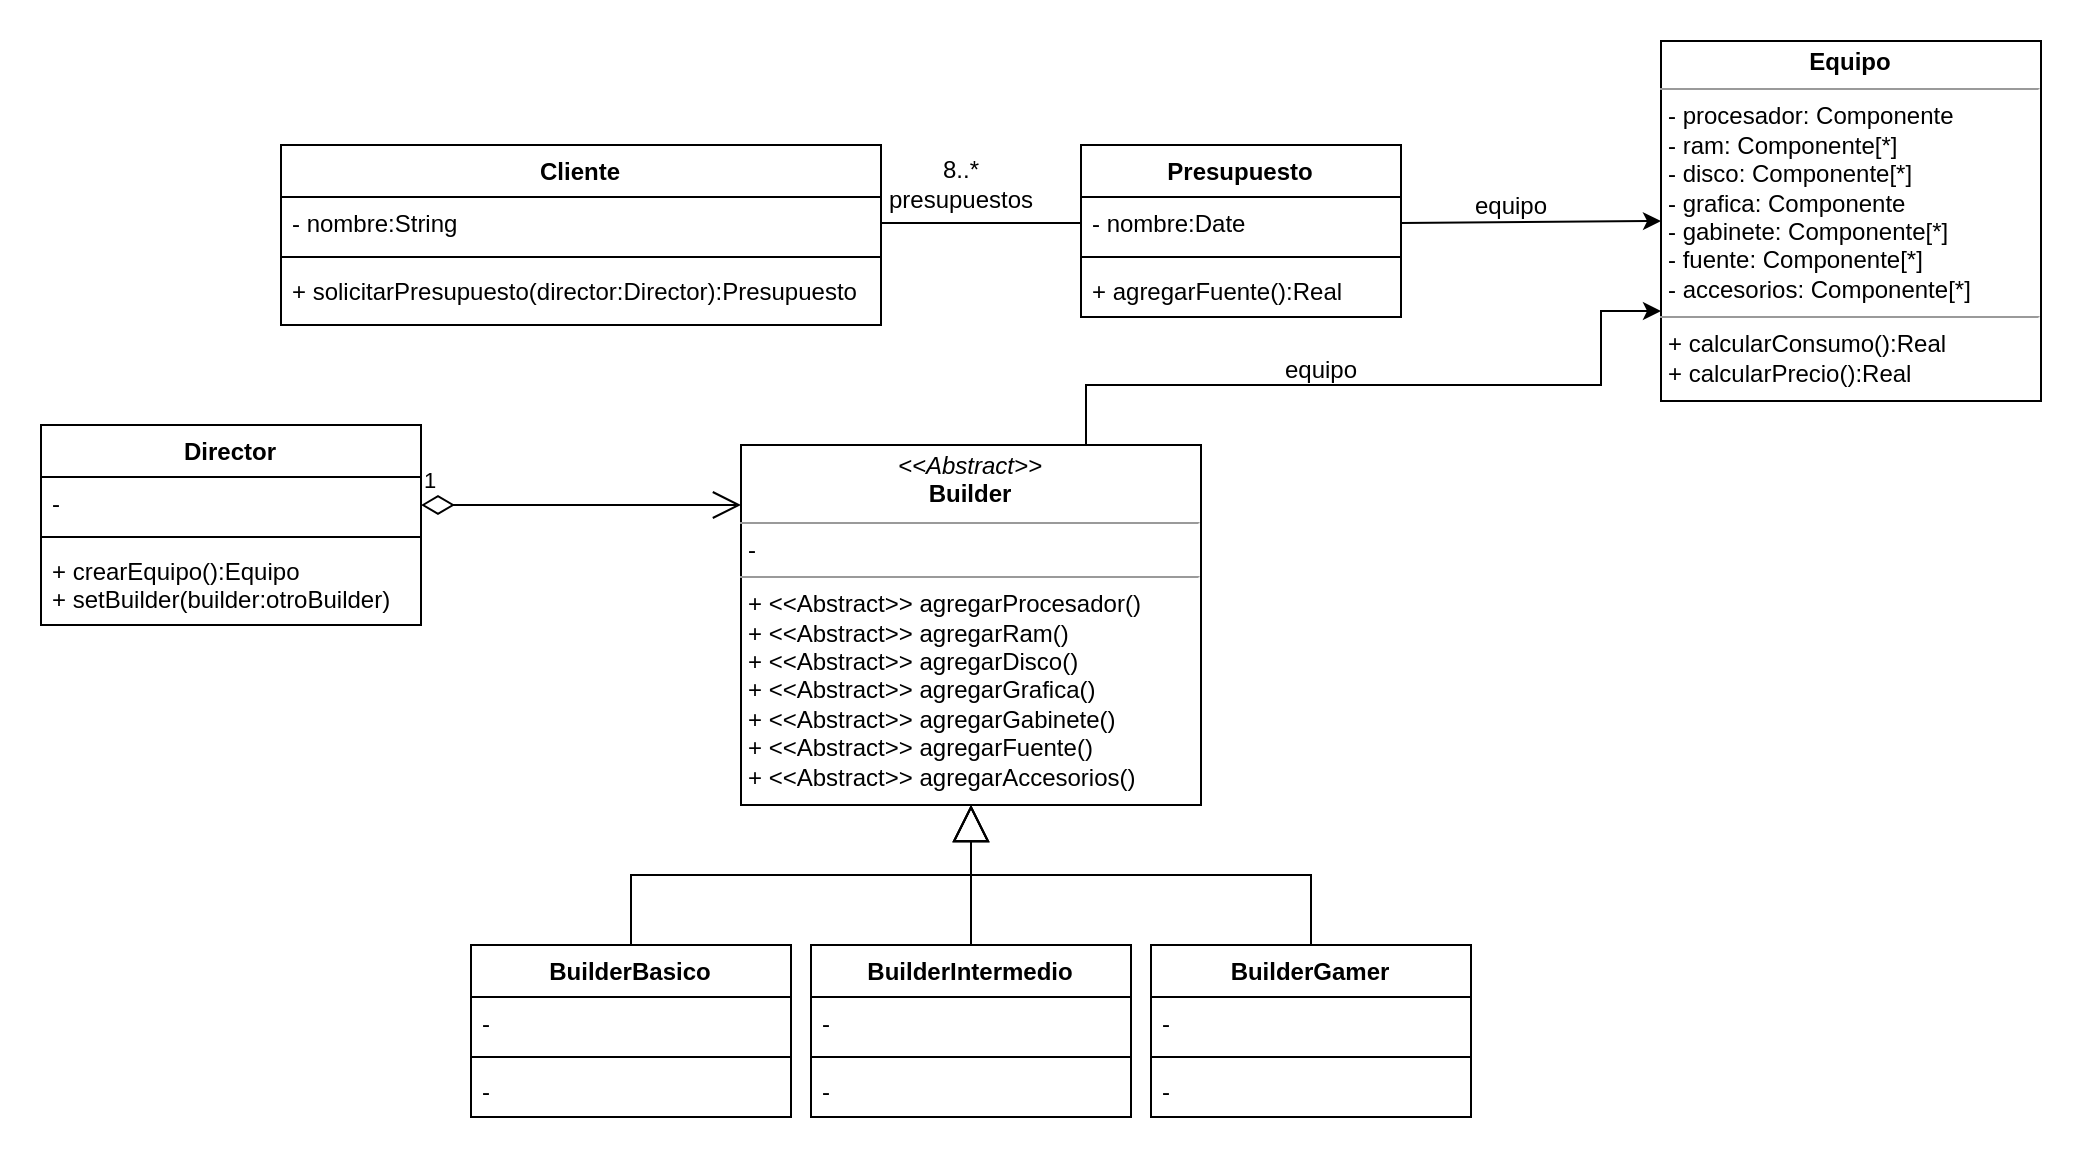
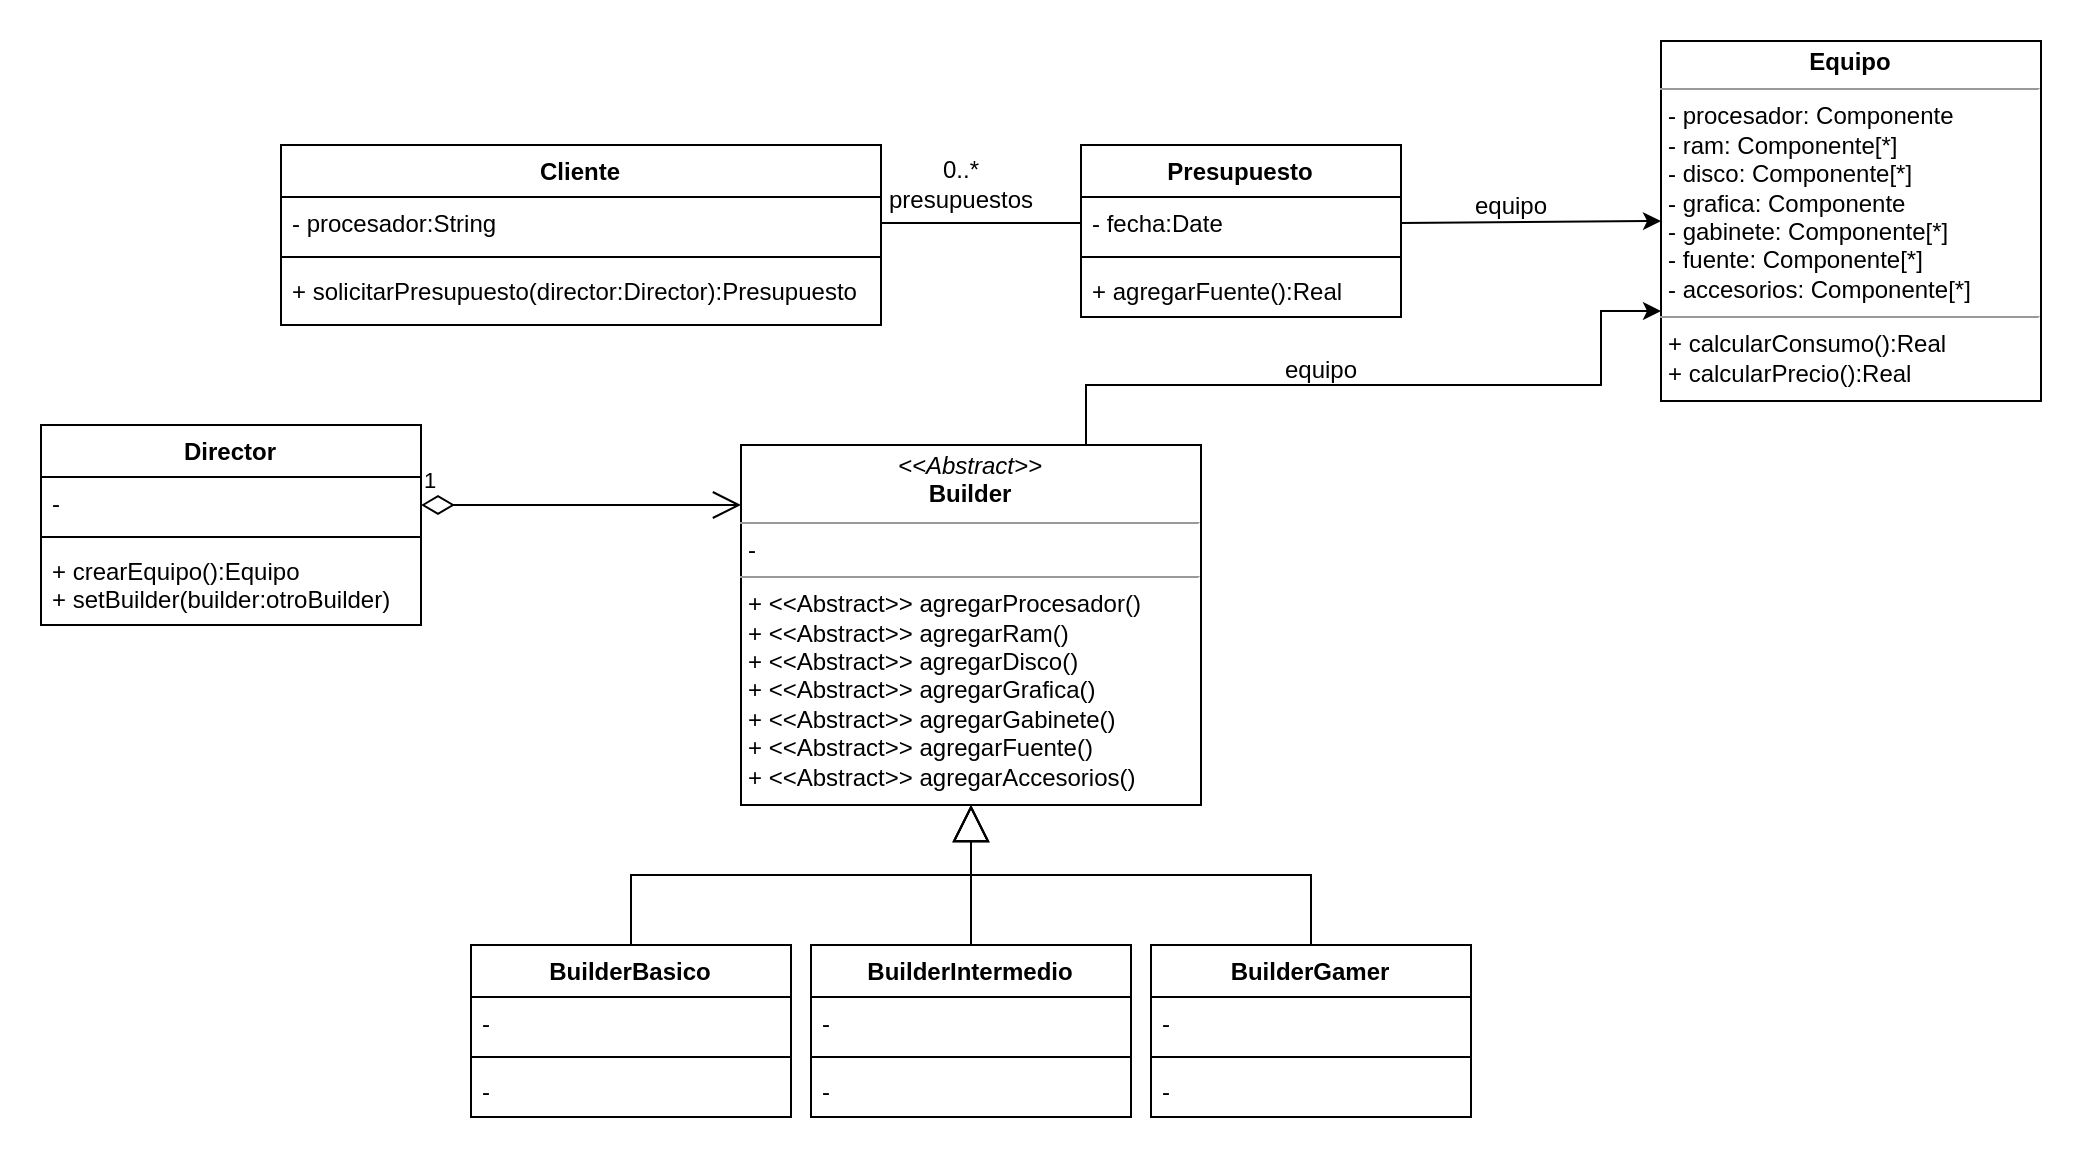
node "8..* presupuestos": label "8..* presupuestos" -> "0..* presupuestos"
node "- nombre:String": label "- nombre:String" -> "- procesador:String"
node "- nombre:Date": label "- nombre:Date" -> "- fecha:Date"
